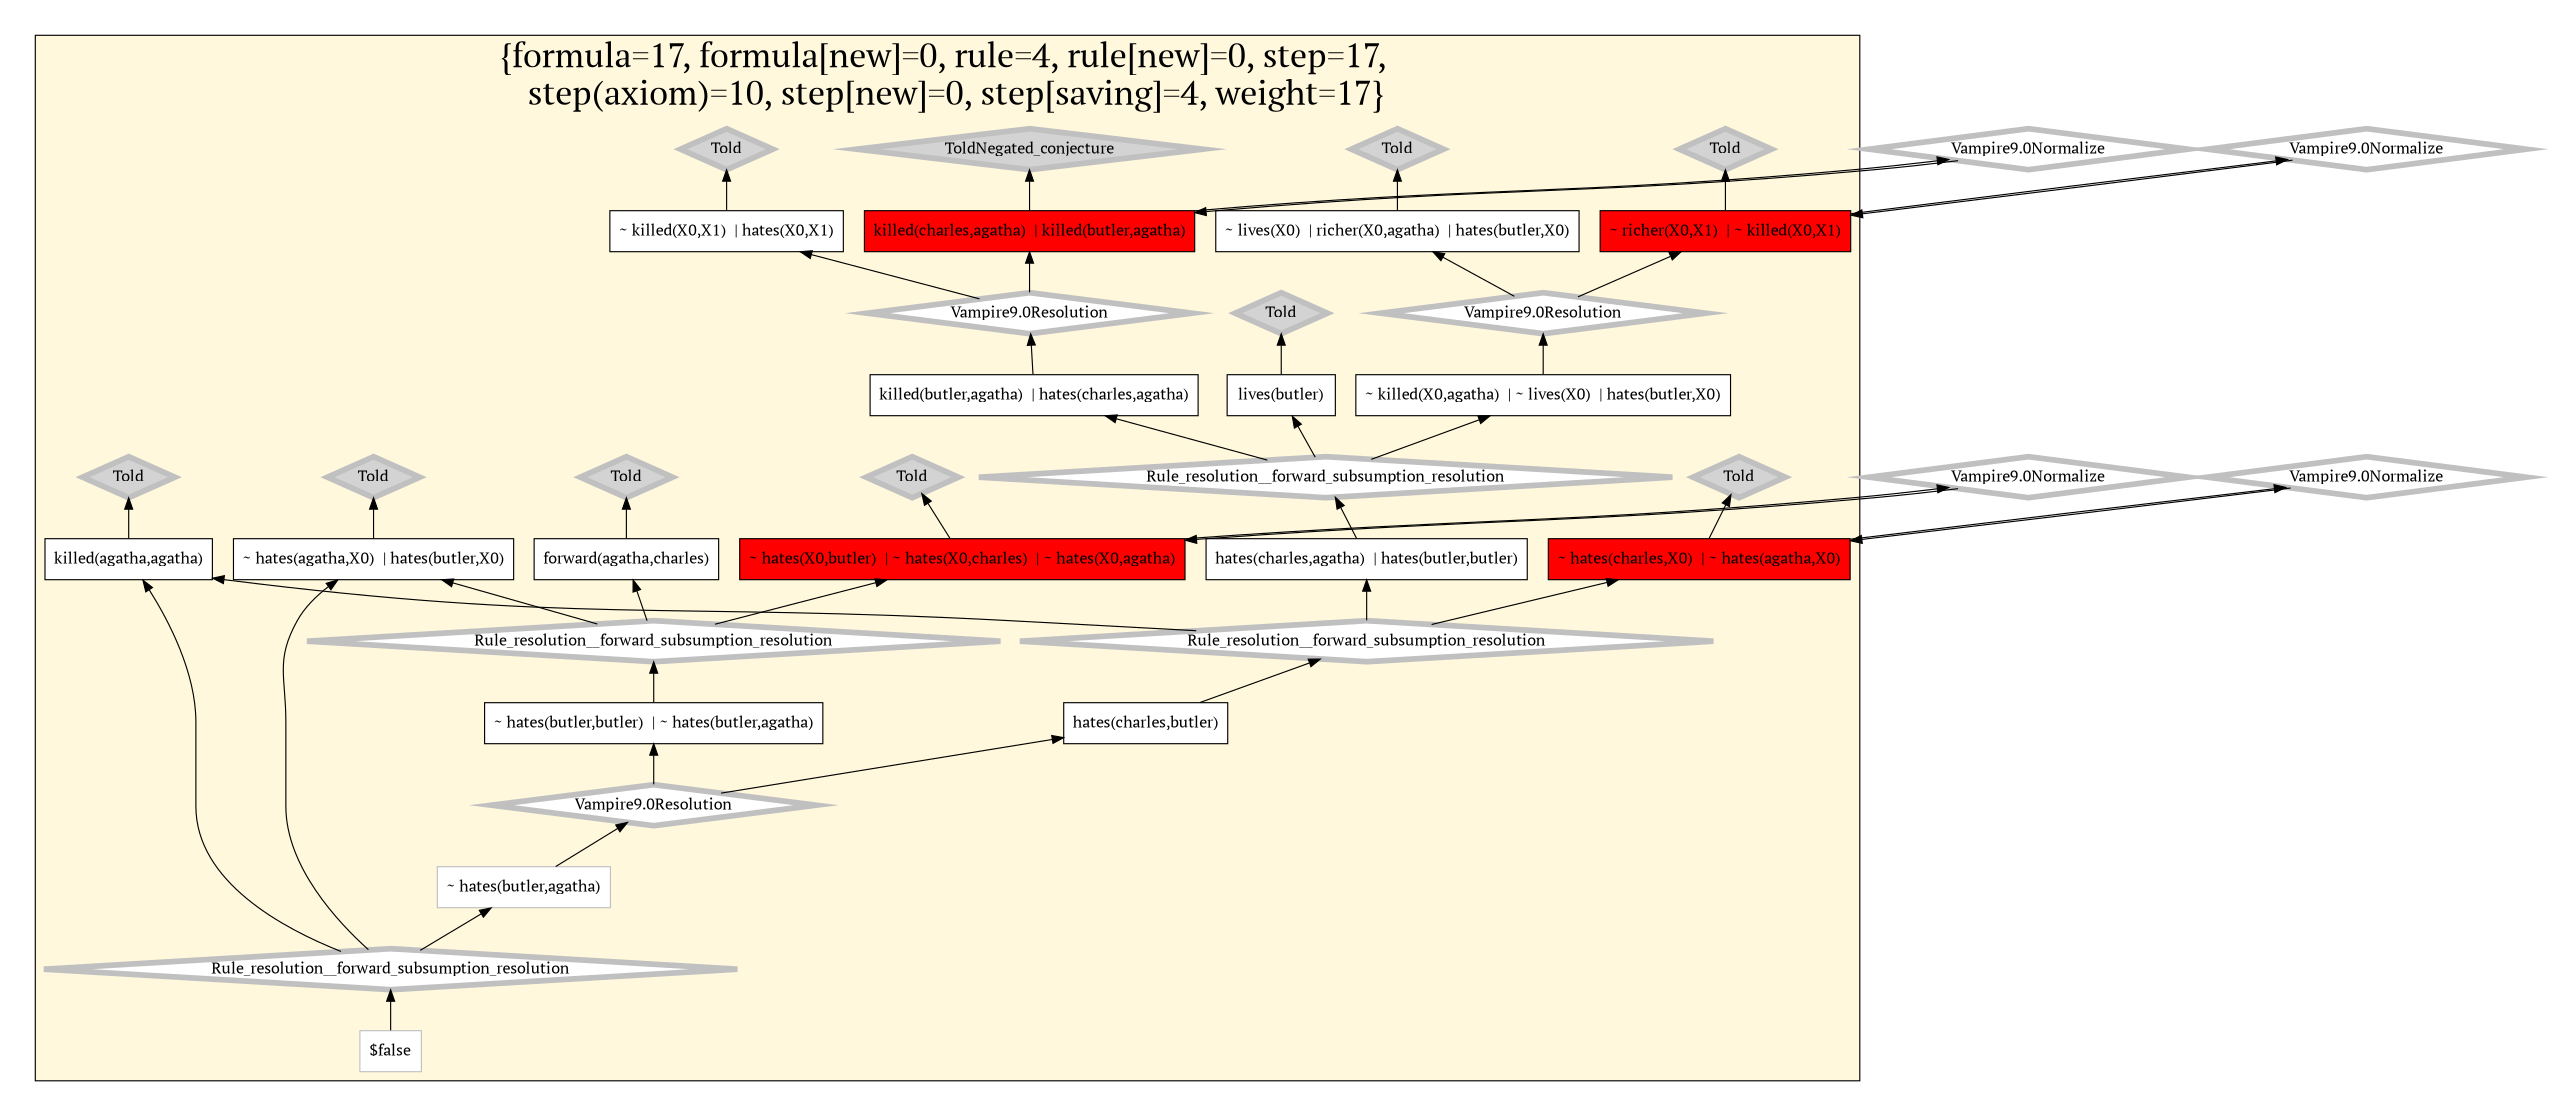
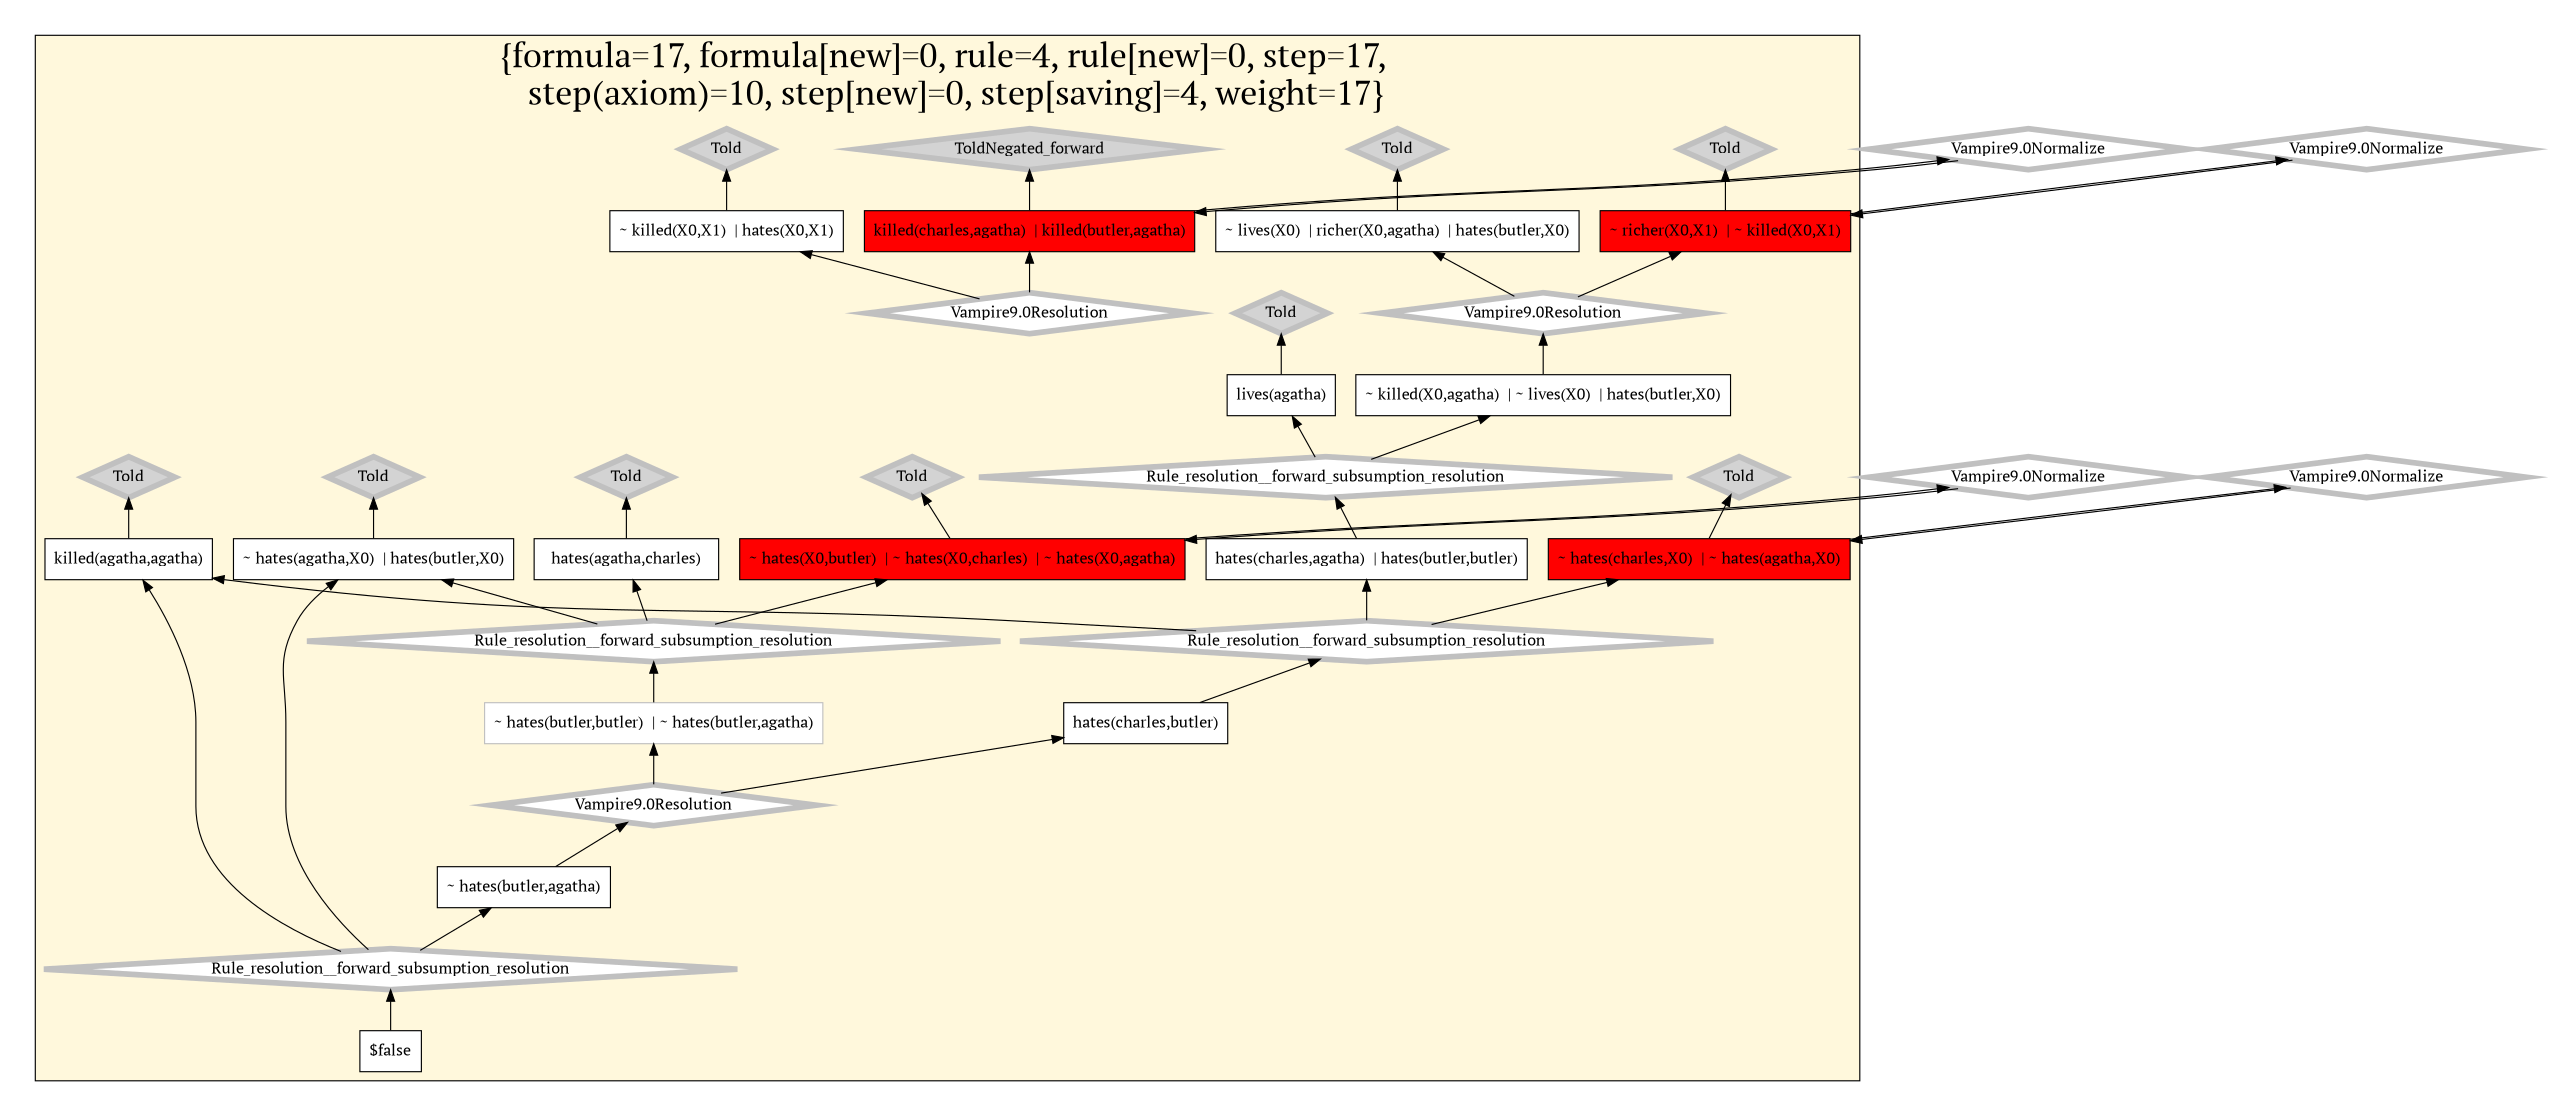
node "ToldNegated_conjecture": label "ToldNegated_conjecture" -> "ToldNegated_forward"
node "killed(butler,agatha)  | hates(charles,agatha)": removed
node "lives(butler)": label "lives(butler)" -> "lives(agatha)"
node "forward(agatha,charles)": label "forward(agatha,charles)" -> "hates(agatha,charles)"
node "~ hates(butler,butler)  | ~ hates(butler,agatha)": color black -> grey
node "~ hates(butler,agatha)": color grey -> black
node "$false": color grey -> black
